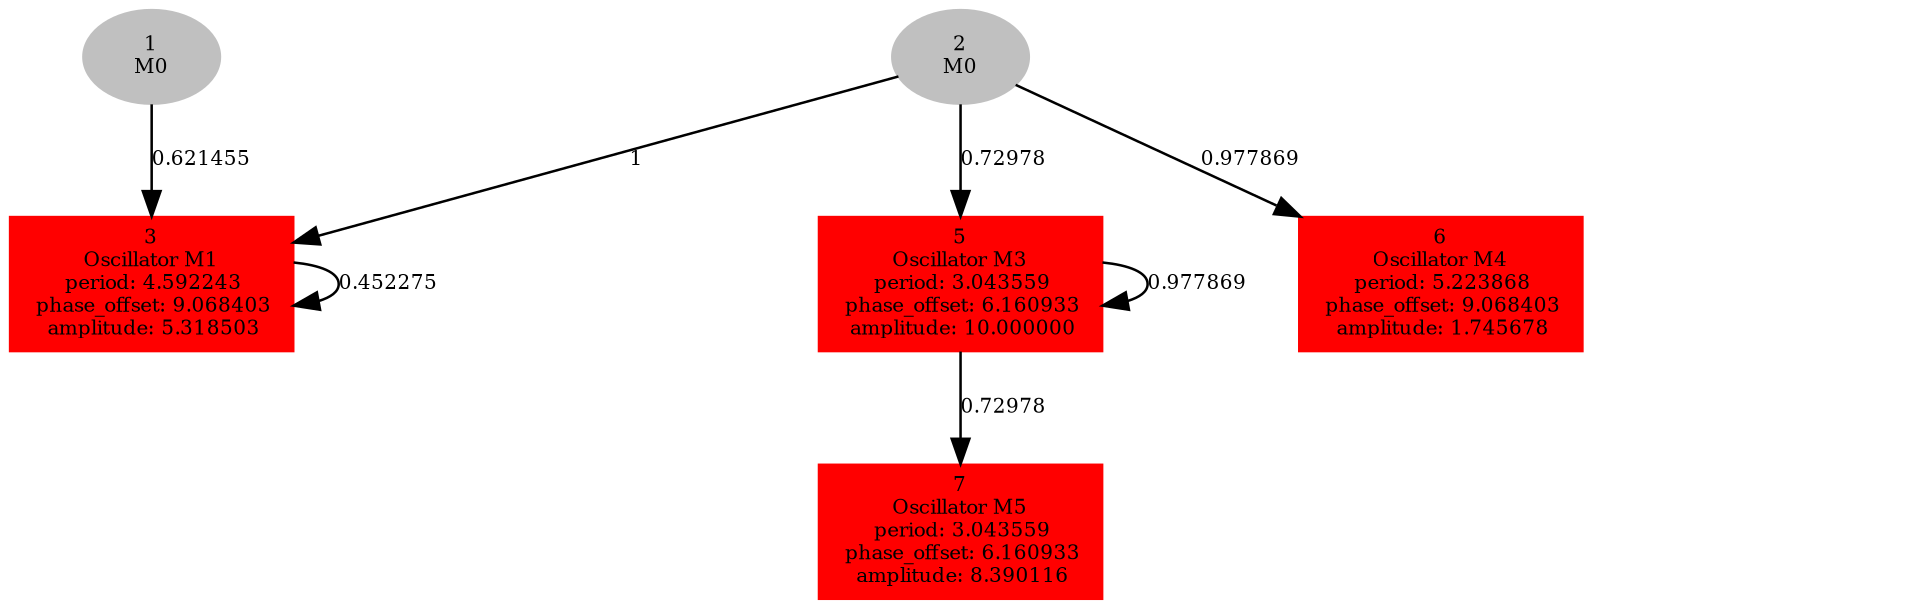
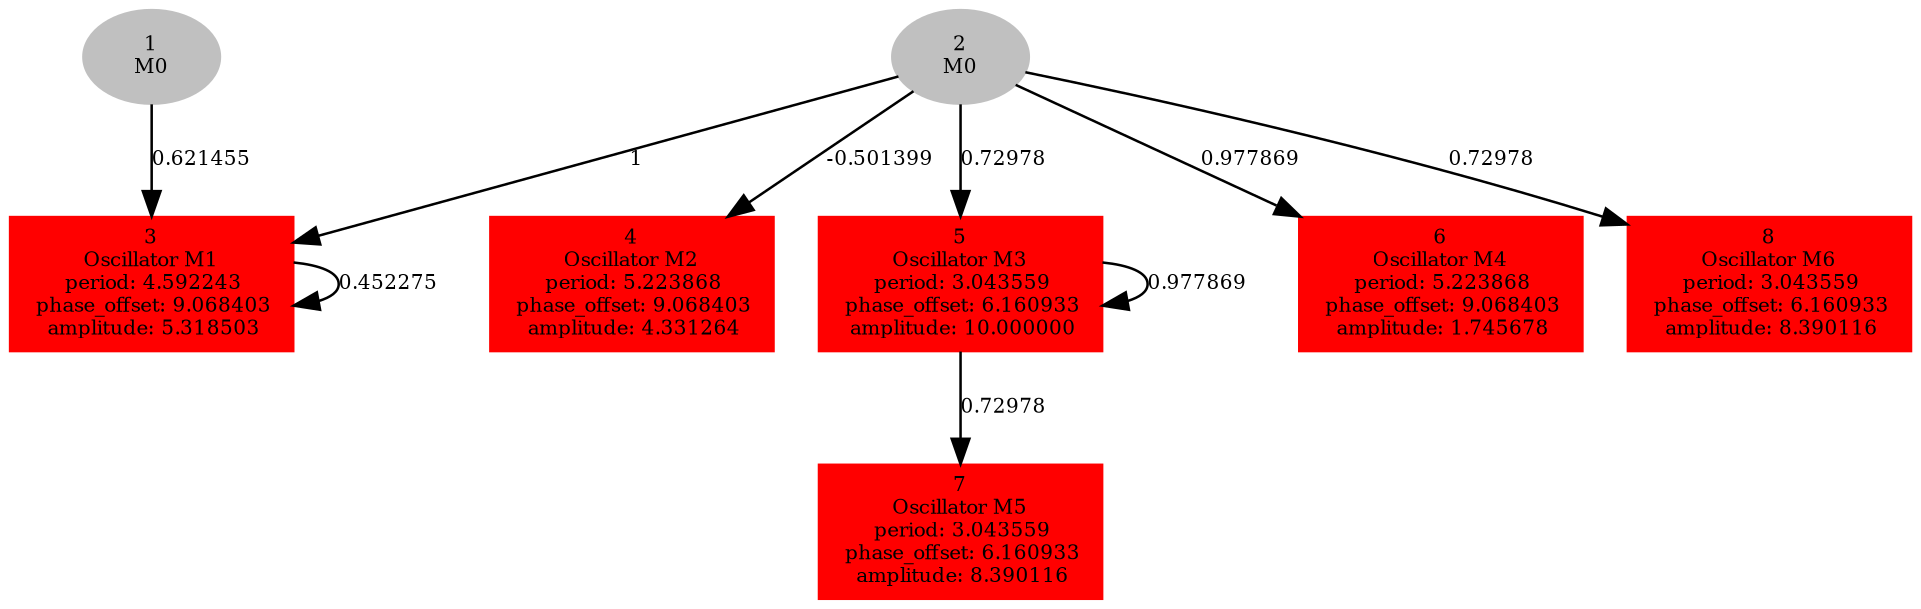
node "4": added
node "8": added
